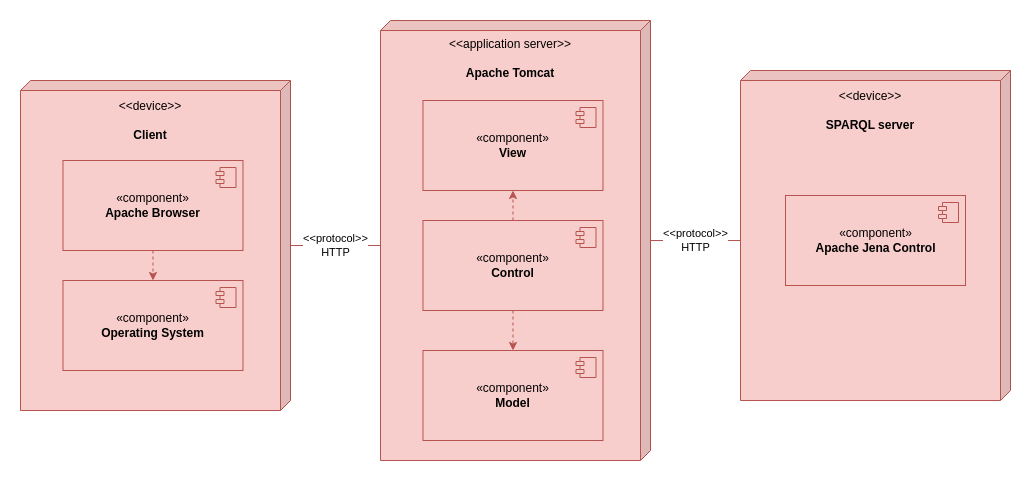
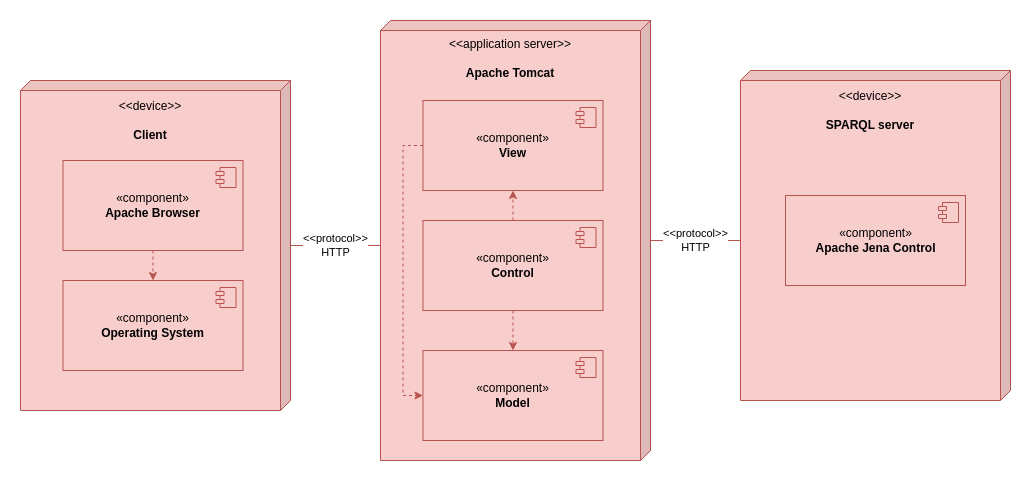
edge "«component» View" -> "«component» Model": added
